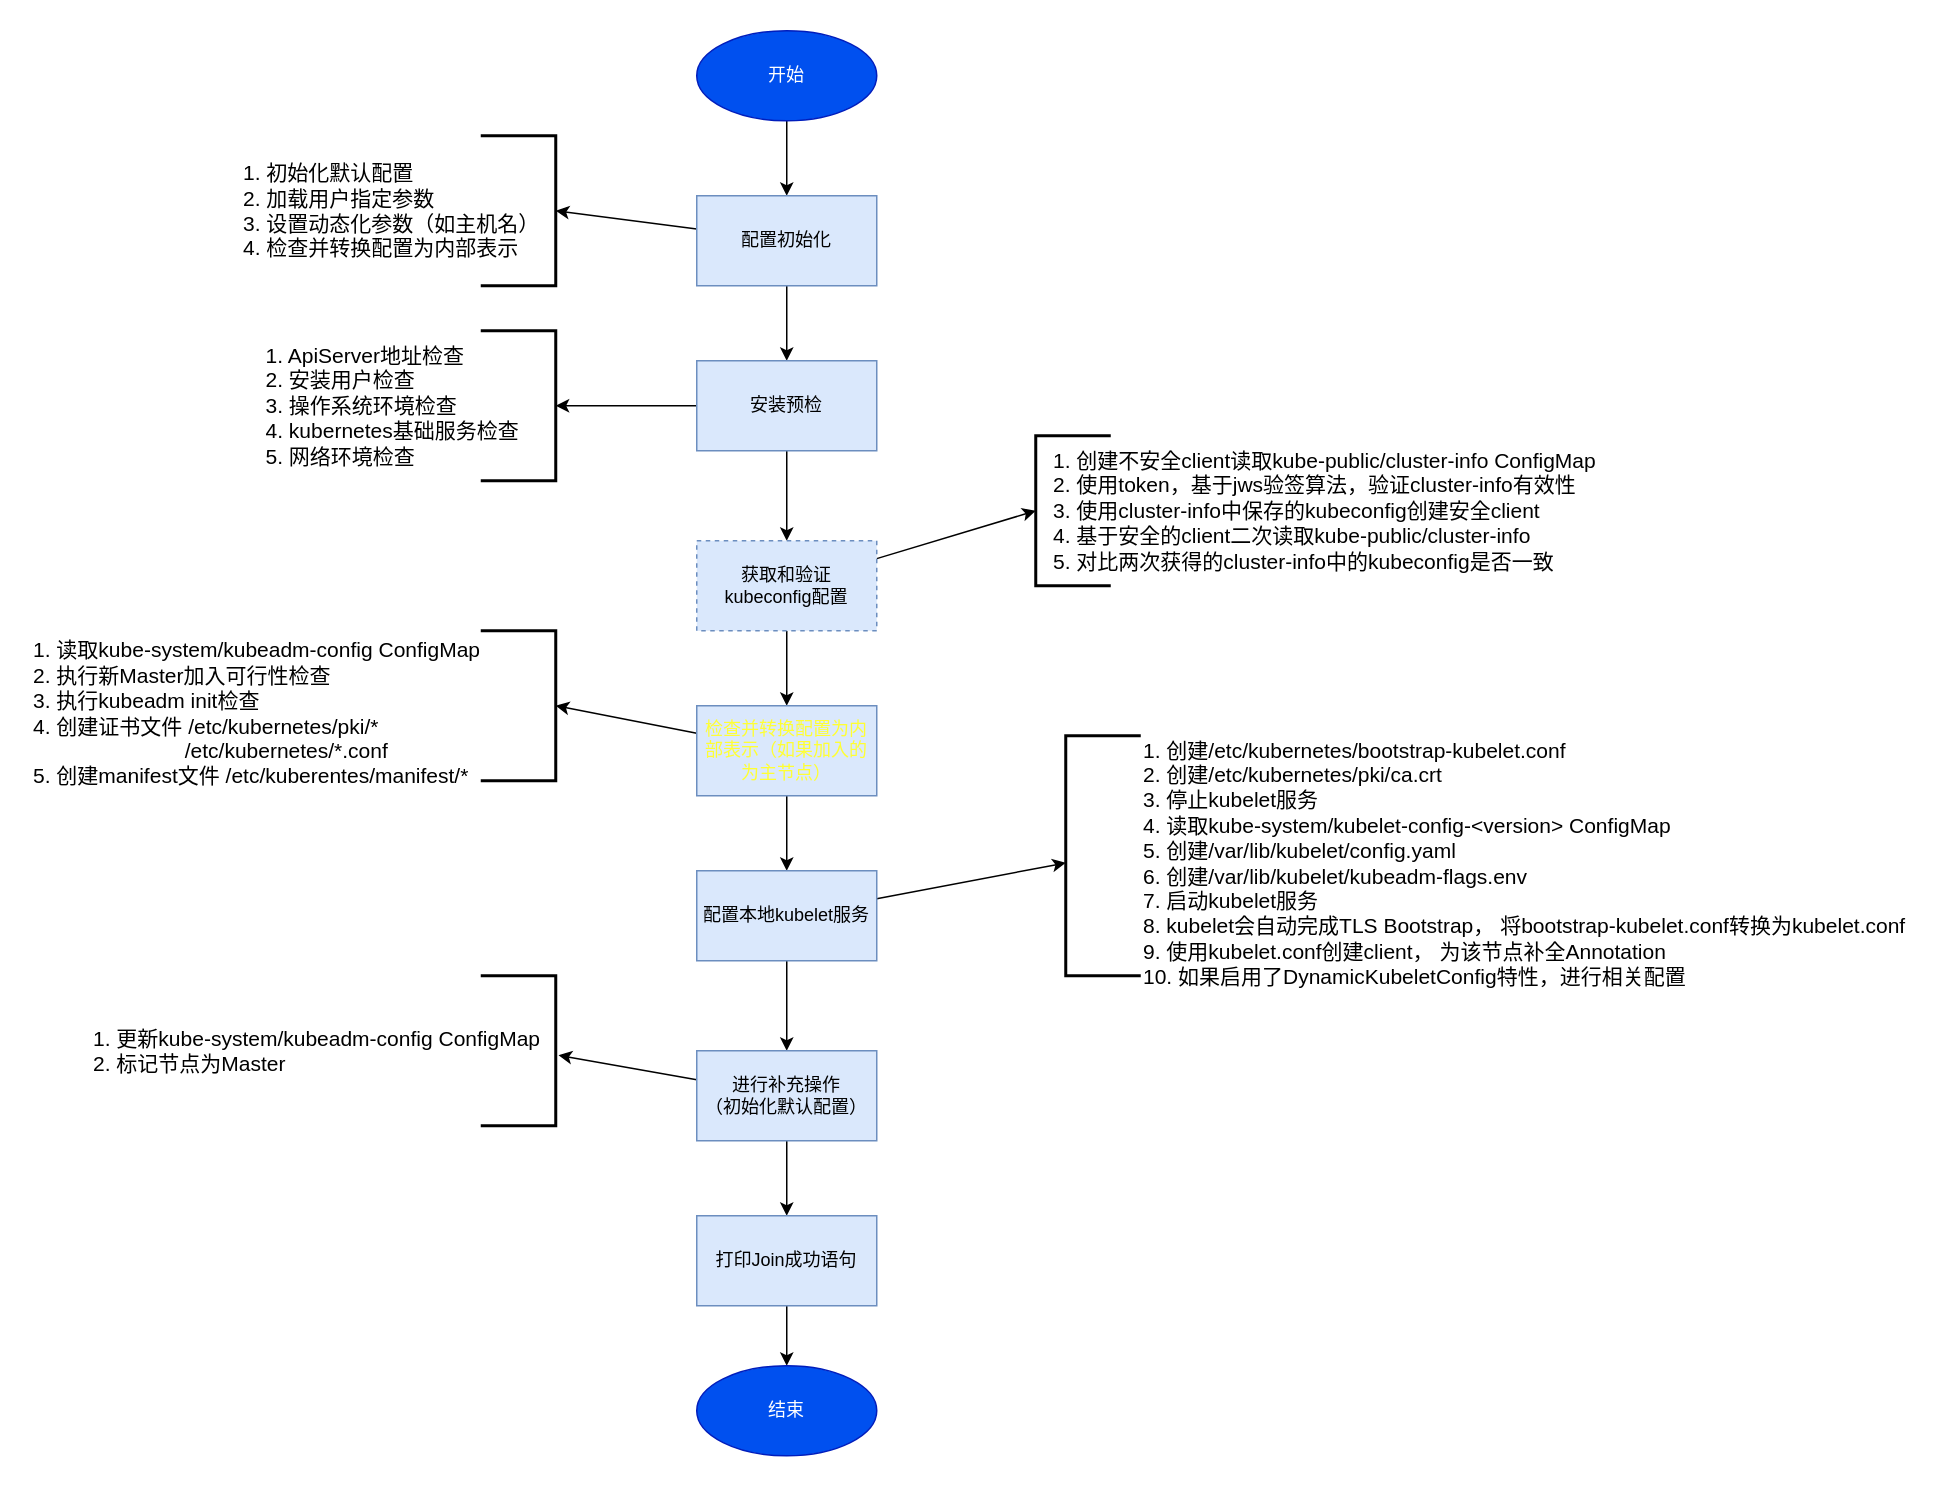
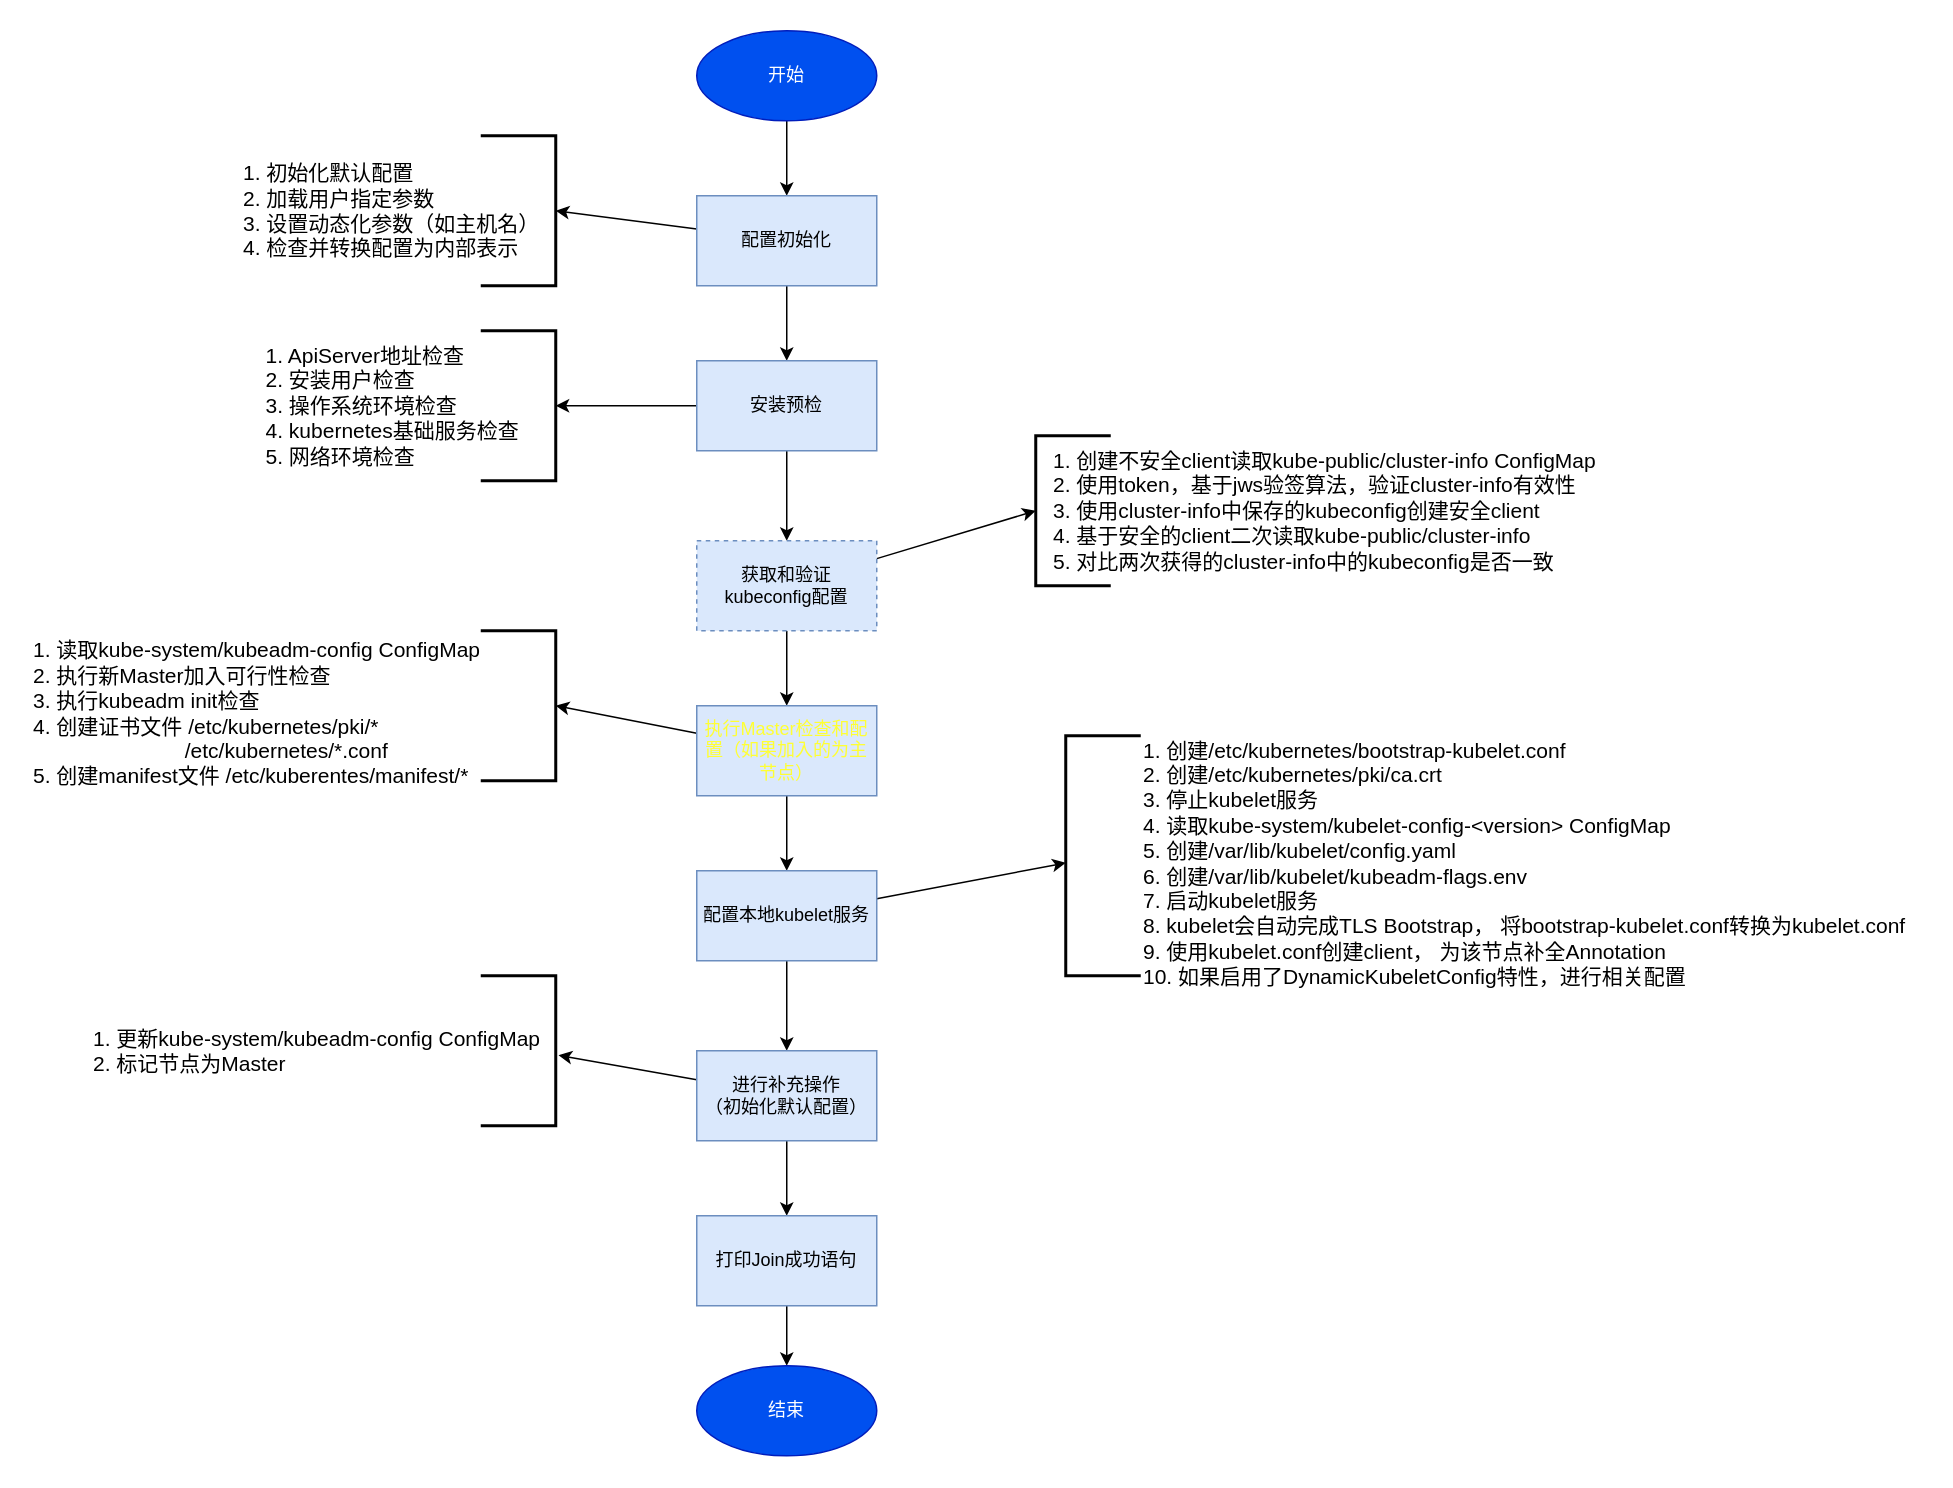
node "检查并转换配置为内部表示（如果加入的为主节点）": label "检查并转换配置为内部表示（如果加入的为主节点）" -> "执行Master检查和配置（如果加入的为主节点）"
